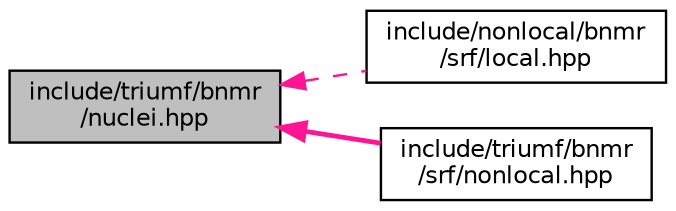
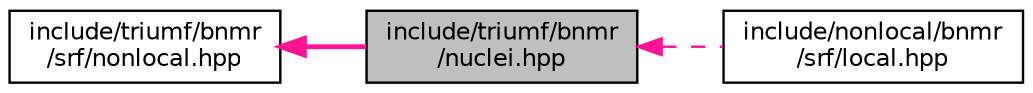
edge "include/triumf/bnmr /srf/nonlocal.hpp" -> "include/triumf/bnmr /nuclei.hpp": reversed
